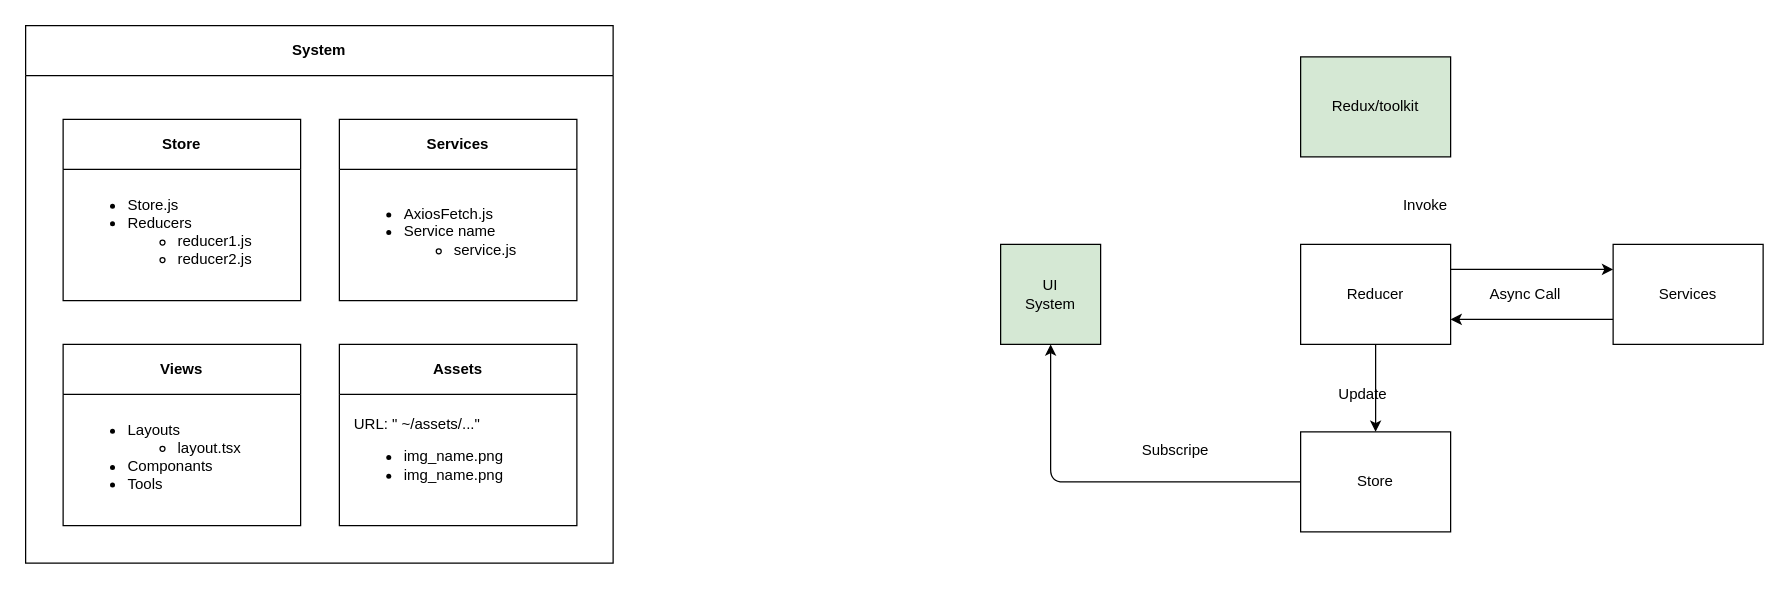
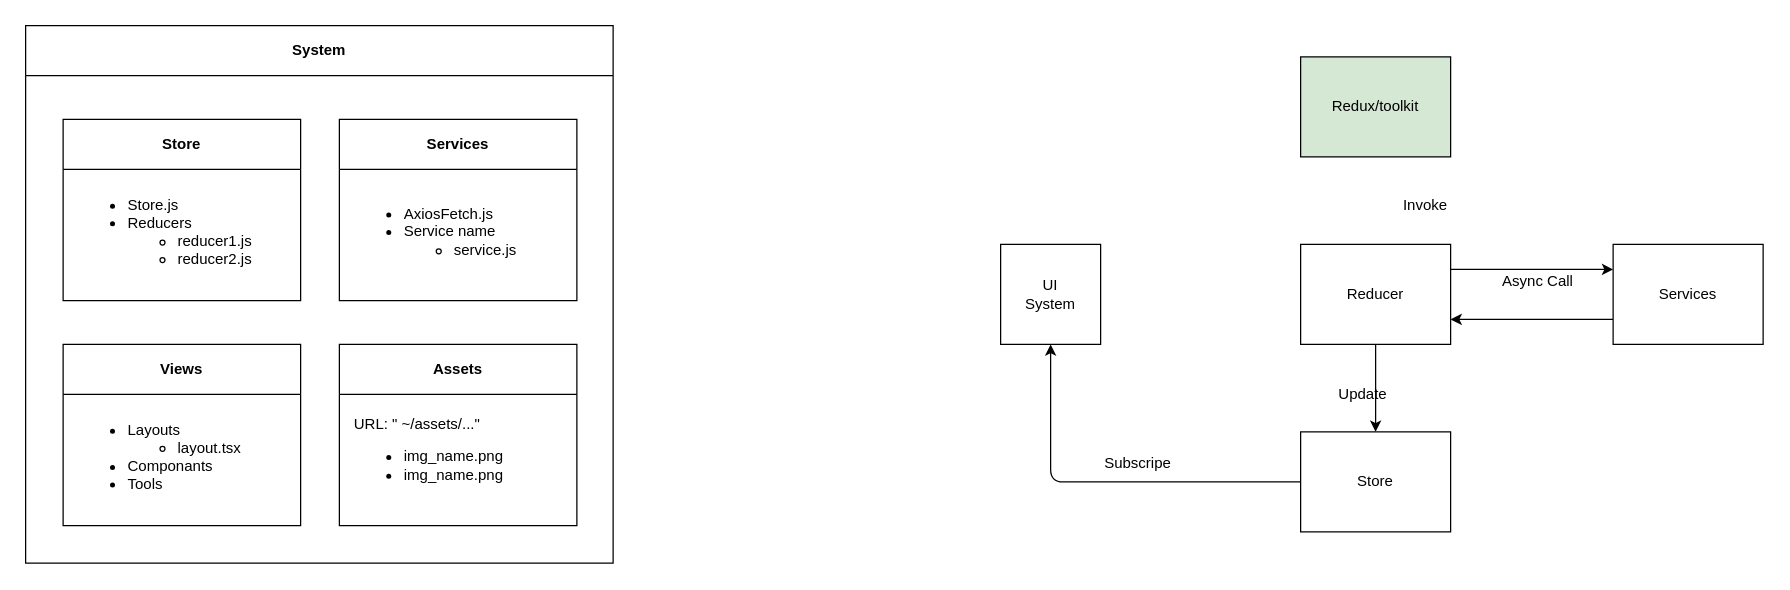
node "UI System": fillcolor #d5e8d4 -> #ffffff
node "Async Call": moved (1526, 294) -> (1538, 282)
node "Subscripe": moved (1176, 451) -> (1138, 463)
